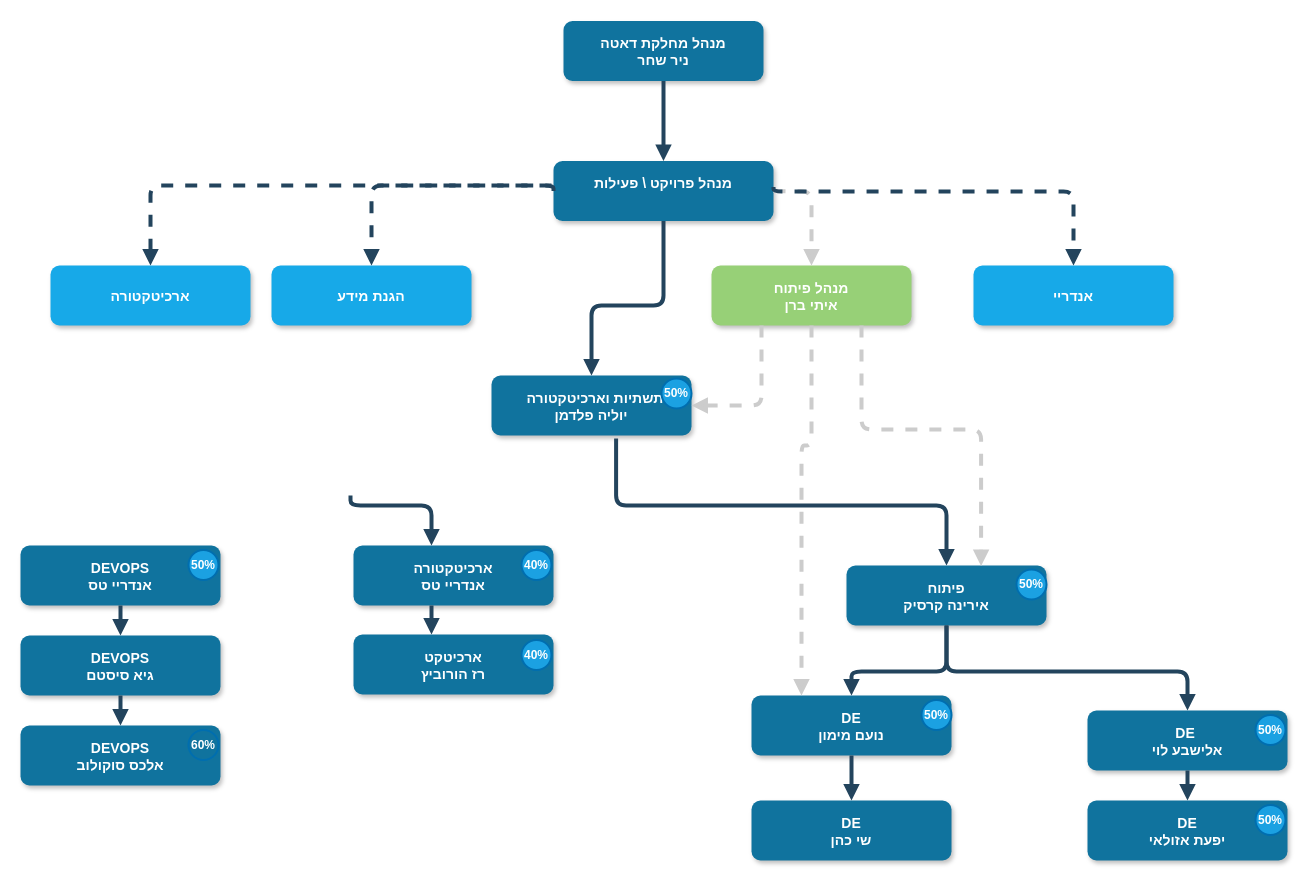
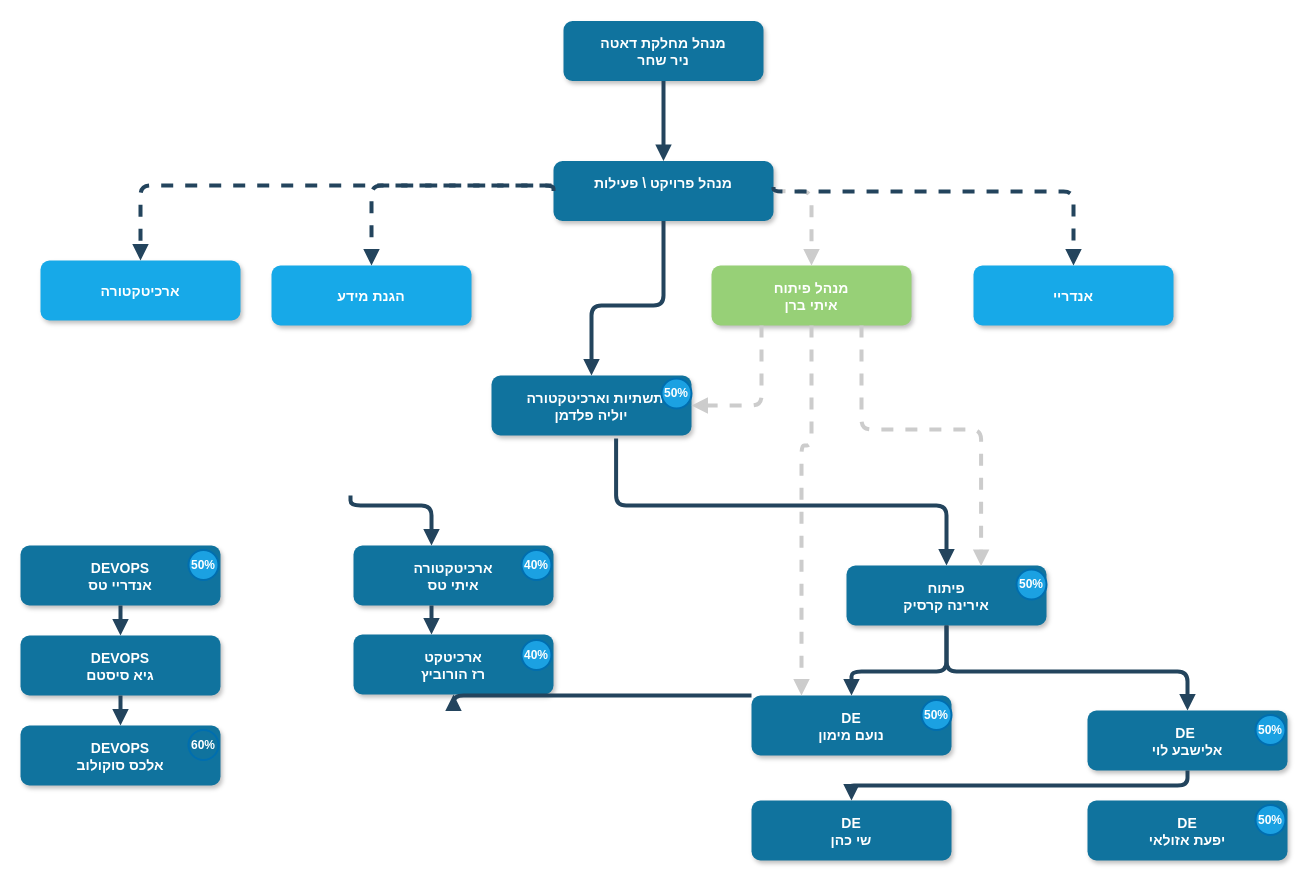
node "ארכיטקטורה": moved (151, 296) -> (141, 291)
node "ארכיטקטורה אנדריי טס": label "ארכיטקטורה אנדריי טס" -> "ארכיטקטורה איתי טס"
edge "DE נועם מימון" -> "DE שי כהן": now "DE נועם מימון" -> "ארכיטקט רז הורוביץ"
edge "DE אלישבע לוי" -> "DE יפעת אזולאי": now "DE אלישבע לוי" -> "DE שי כהן"
